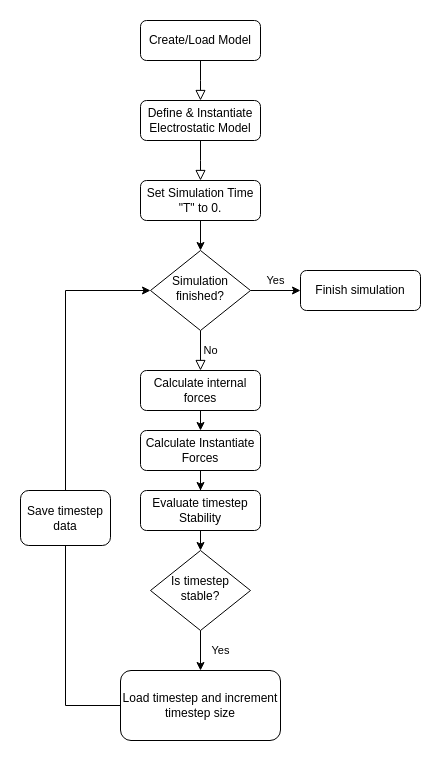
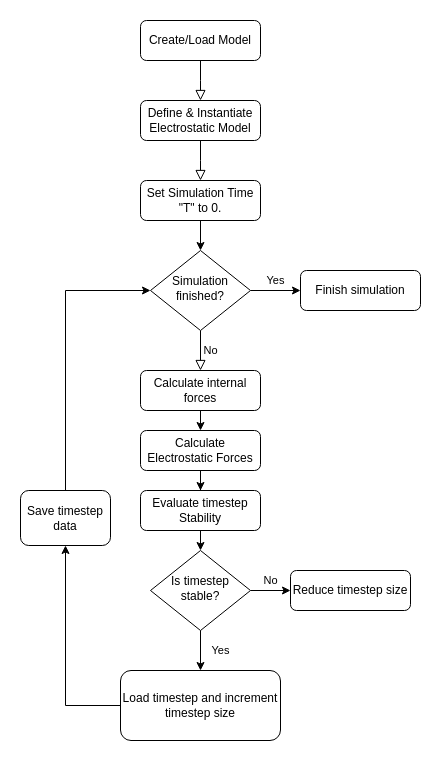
node "Calculate Instantiate Forces": label "Calculate Instantiate Forces" -> "Calculate Electrostatic Forces"
edge "Save timestep data" -- "Load timestep and increment timestep size": arrowhead none -> classic
edge "Is timestep stable?" -> "Reduce timestep size": added, label "No"
node "Reduce timestep size": added
